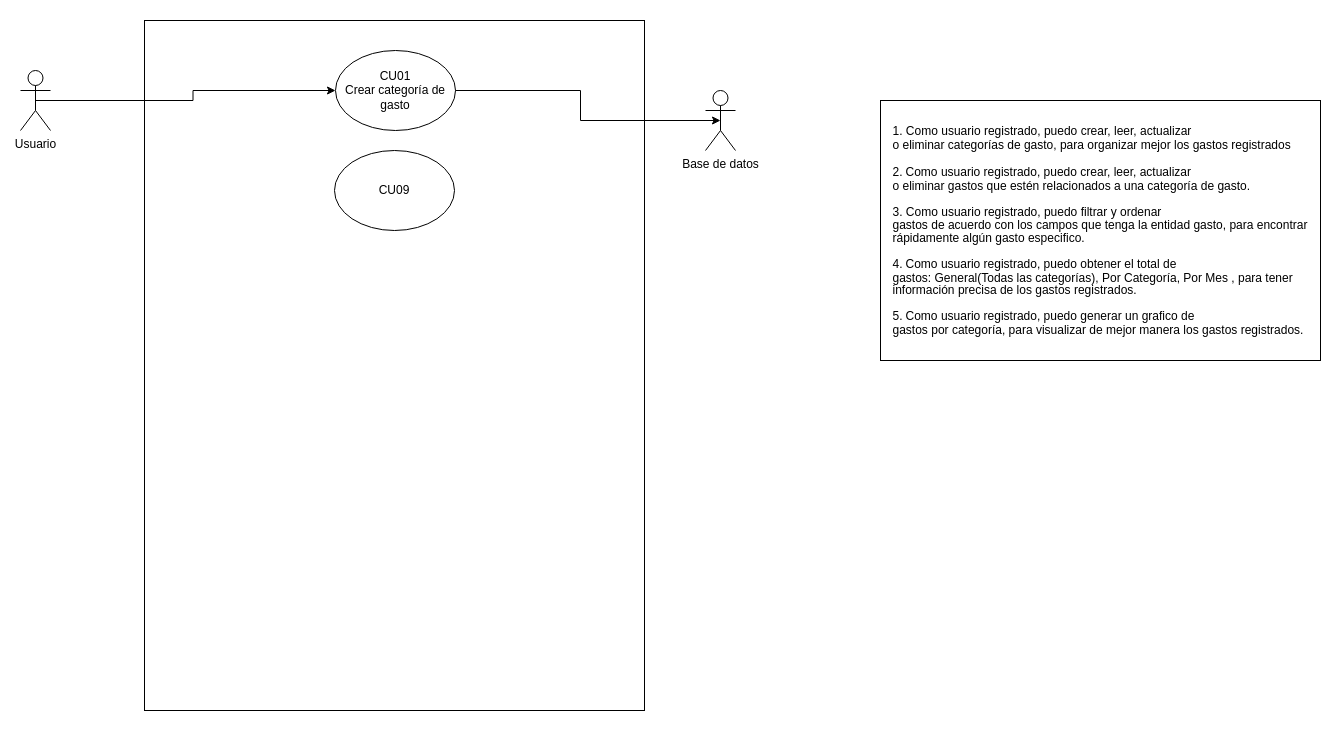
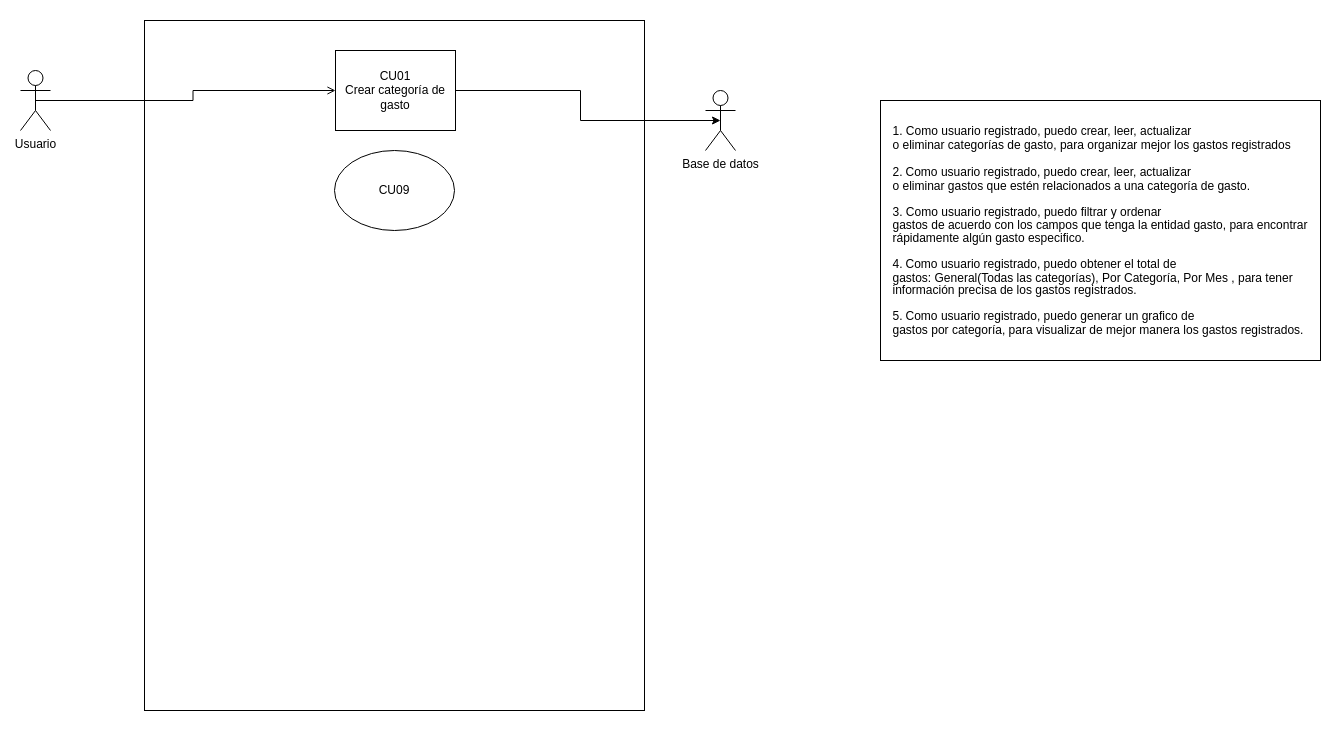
edge "Usuario" -> "CU01 Crear categoría de gasto": arrowhead classic -> open
node "CU01 Crear categoría de gasto": shape ellipse -> rectangle
